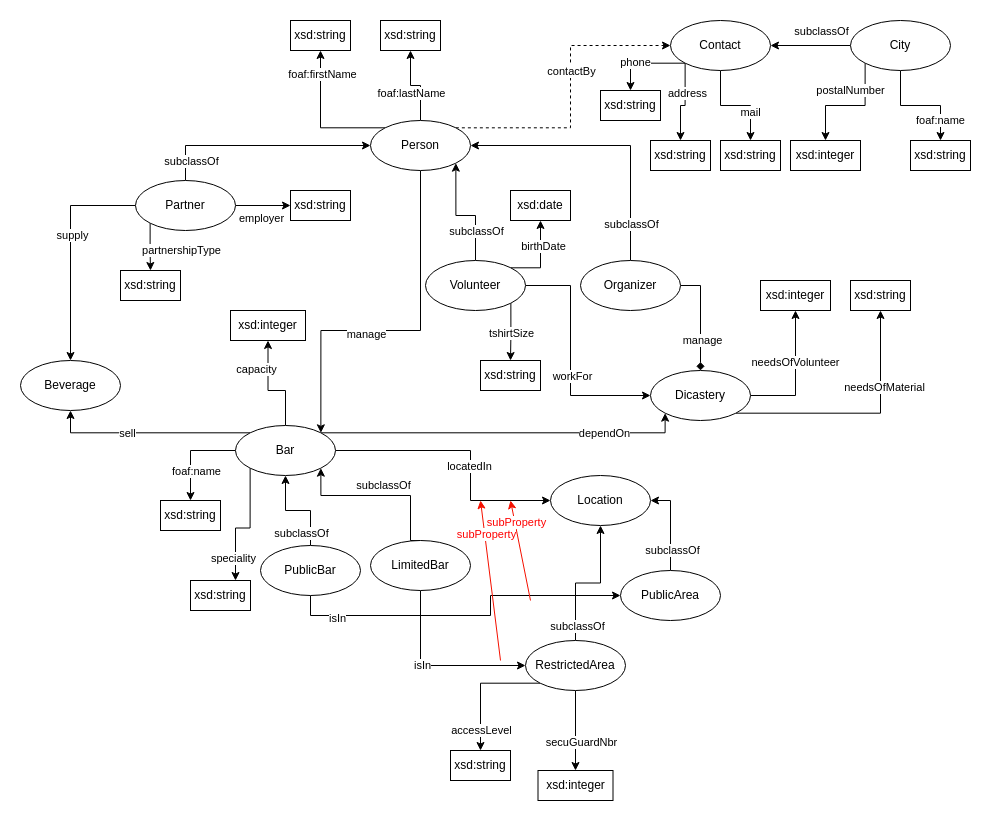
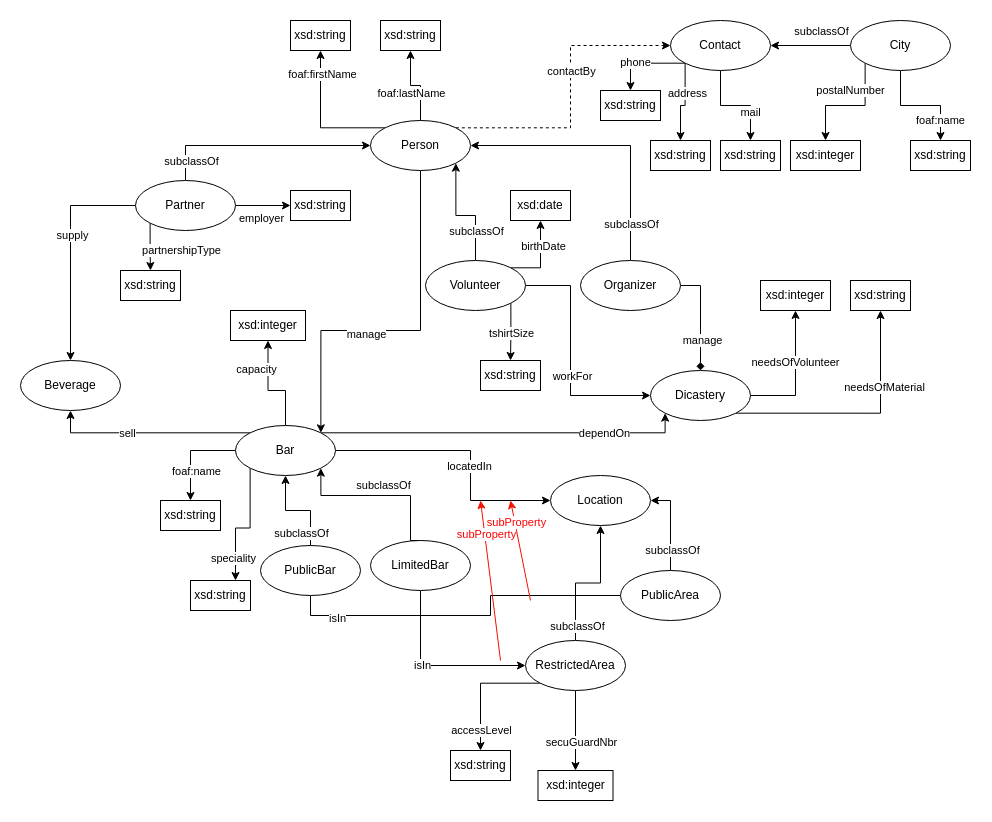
edge "PublicBar" -> "PublicArea": arrowhead classic -> none
